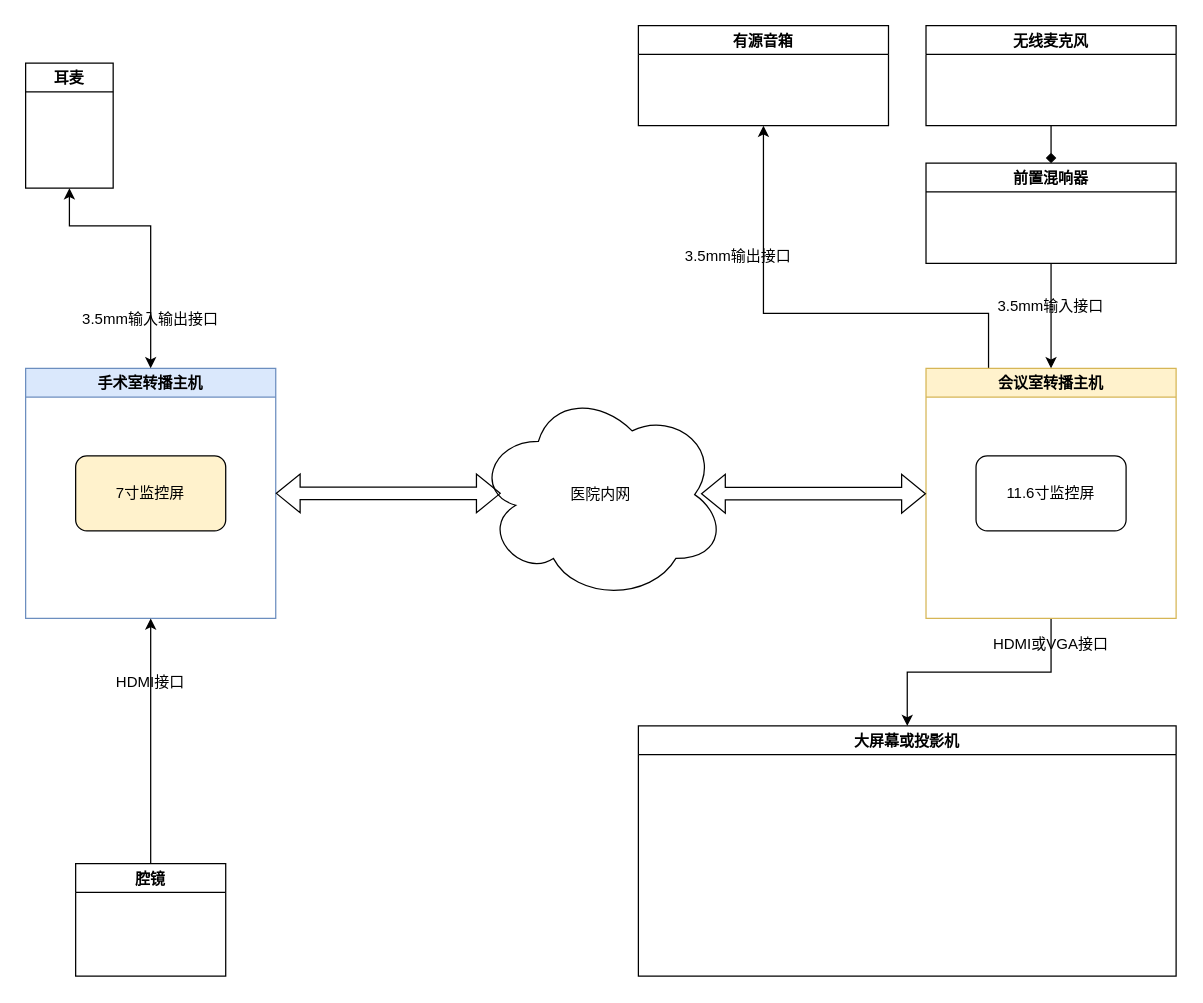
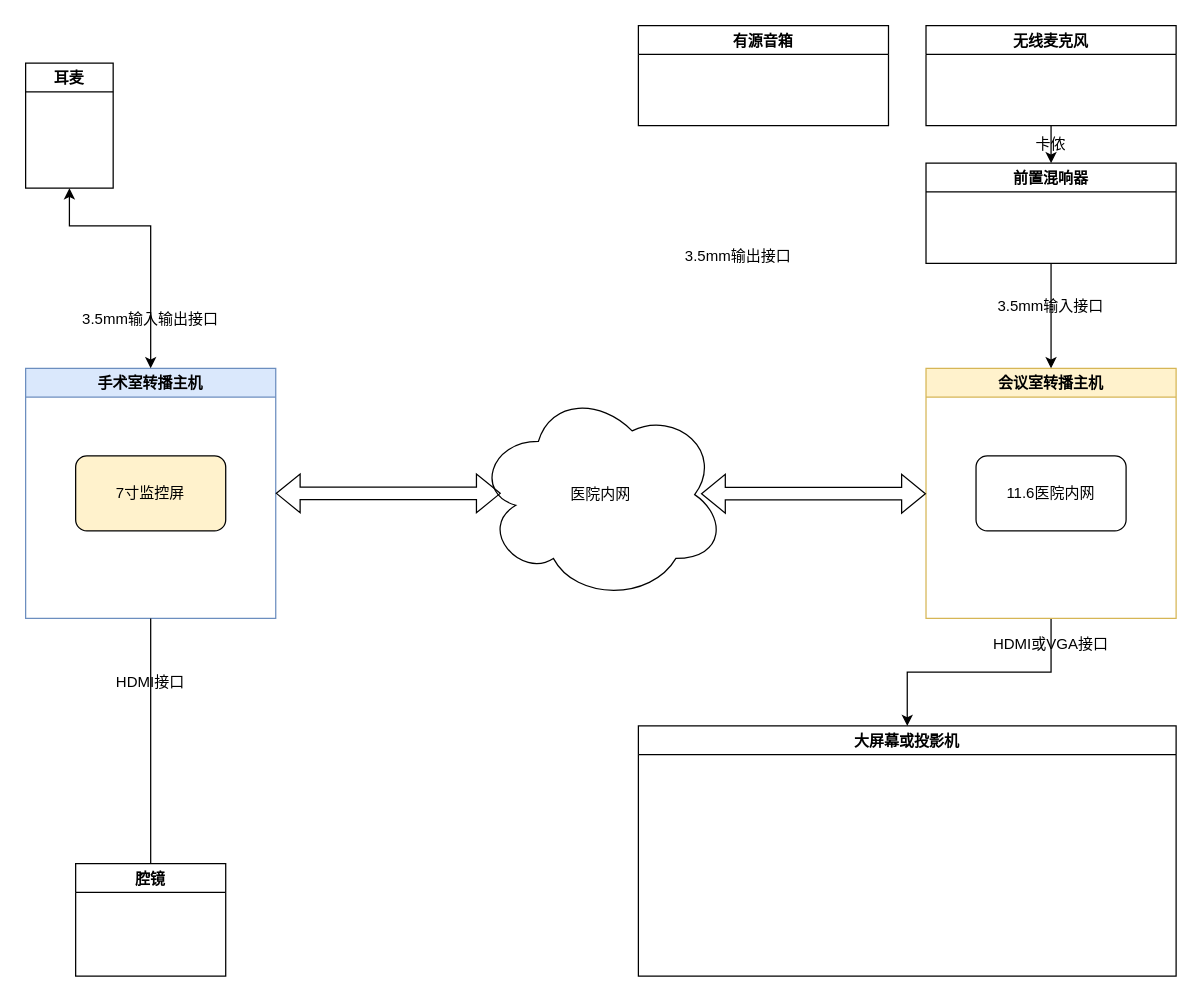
node "卡侬": added
edge "无线麦克风" -> "前置混响器": arrowhead diamond -> classic
edge "会议室转播主机" -> "有源音箱": removed
node "11.6寸监控屏": label "11.6寸监控屏" -> "11.6医院内网"
edge "腔镜" -> "手术室转播主机": arrowhead classic -> none
